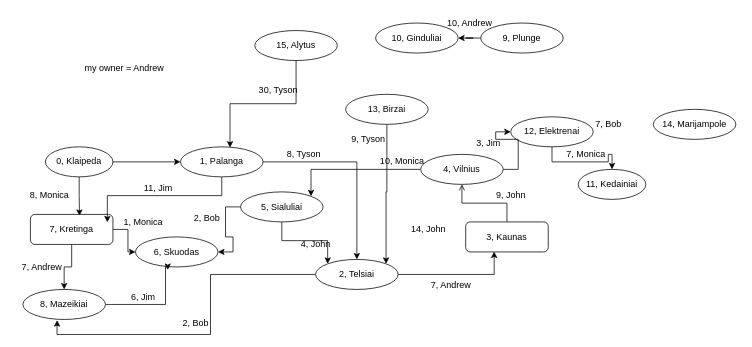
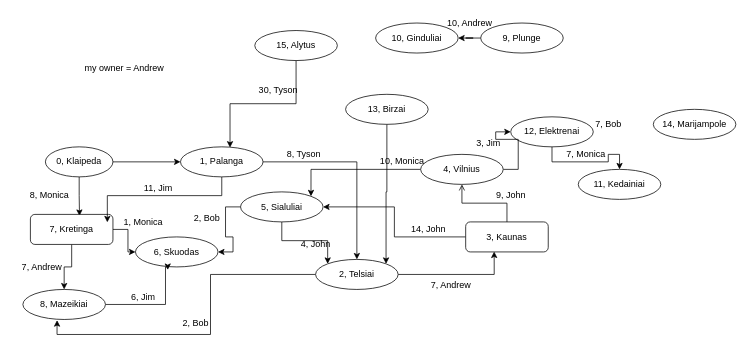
node "9, Tyson": removed
node "11, Kedainiai": size 68x30 -> 83x30
edge "3, Kaunas" -> "5, Sialuliai": added
